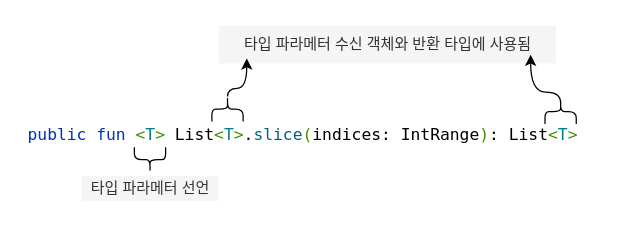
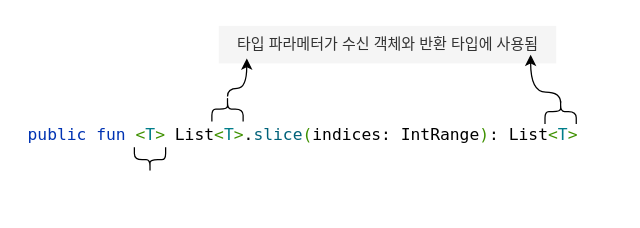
node "타입 파라메터 수신 객체와 반환 타입에 사용됨": label "타입 파라메터 수신 객체와 반환 타입에 사용됨" -> "타입 파라메터가 수신 객체와 반환 타입에 사용됨"
node "타입 파라메터 선언": removed
